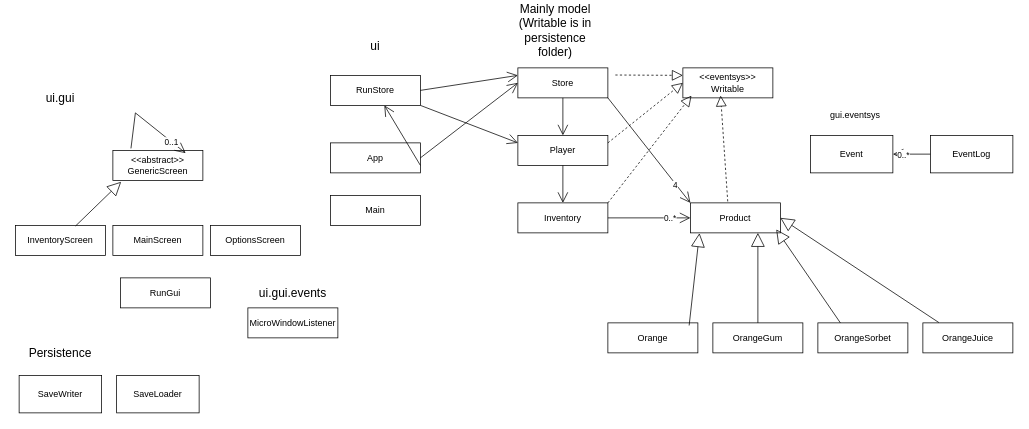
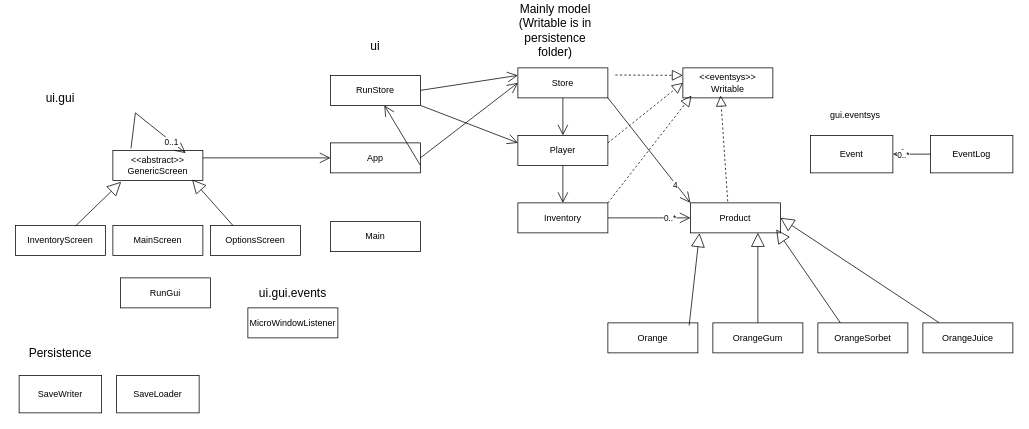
edge "<<abstract>> GenericScreen" -> "App": added
edge "OptionsScreen" -> "<<abstract>> GenericScreen": added
node "Main": moved (375, 210) -> (375, 237)
